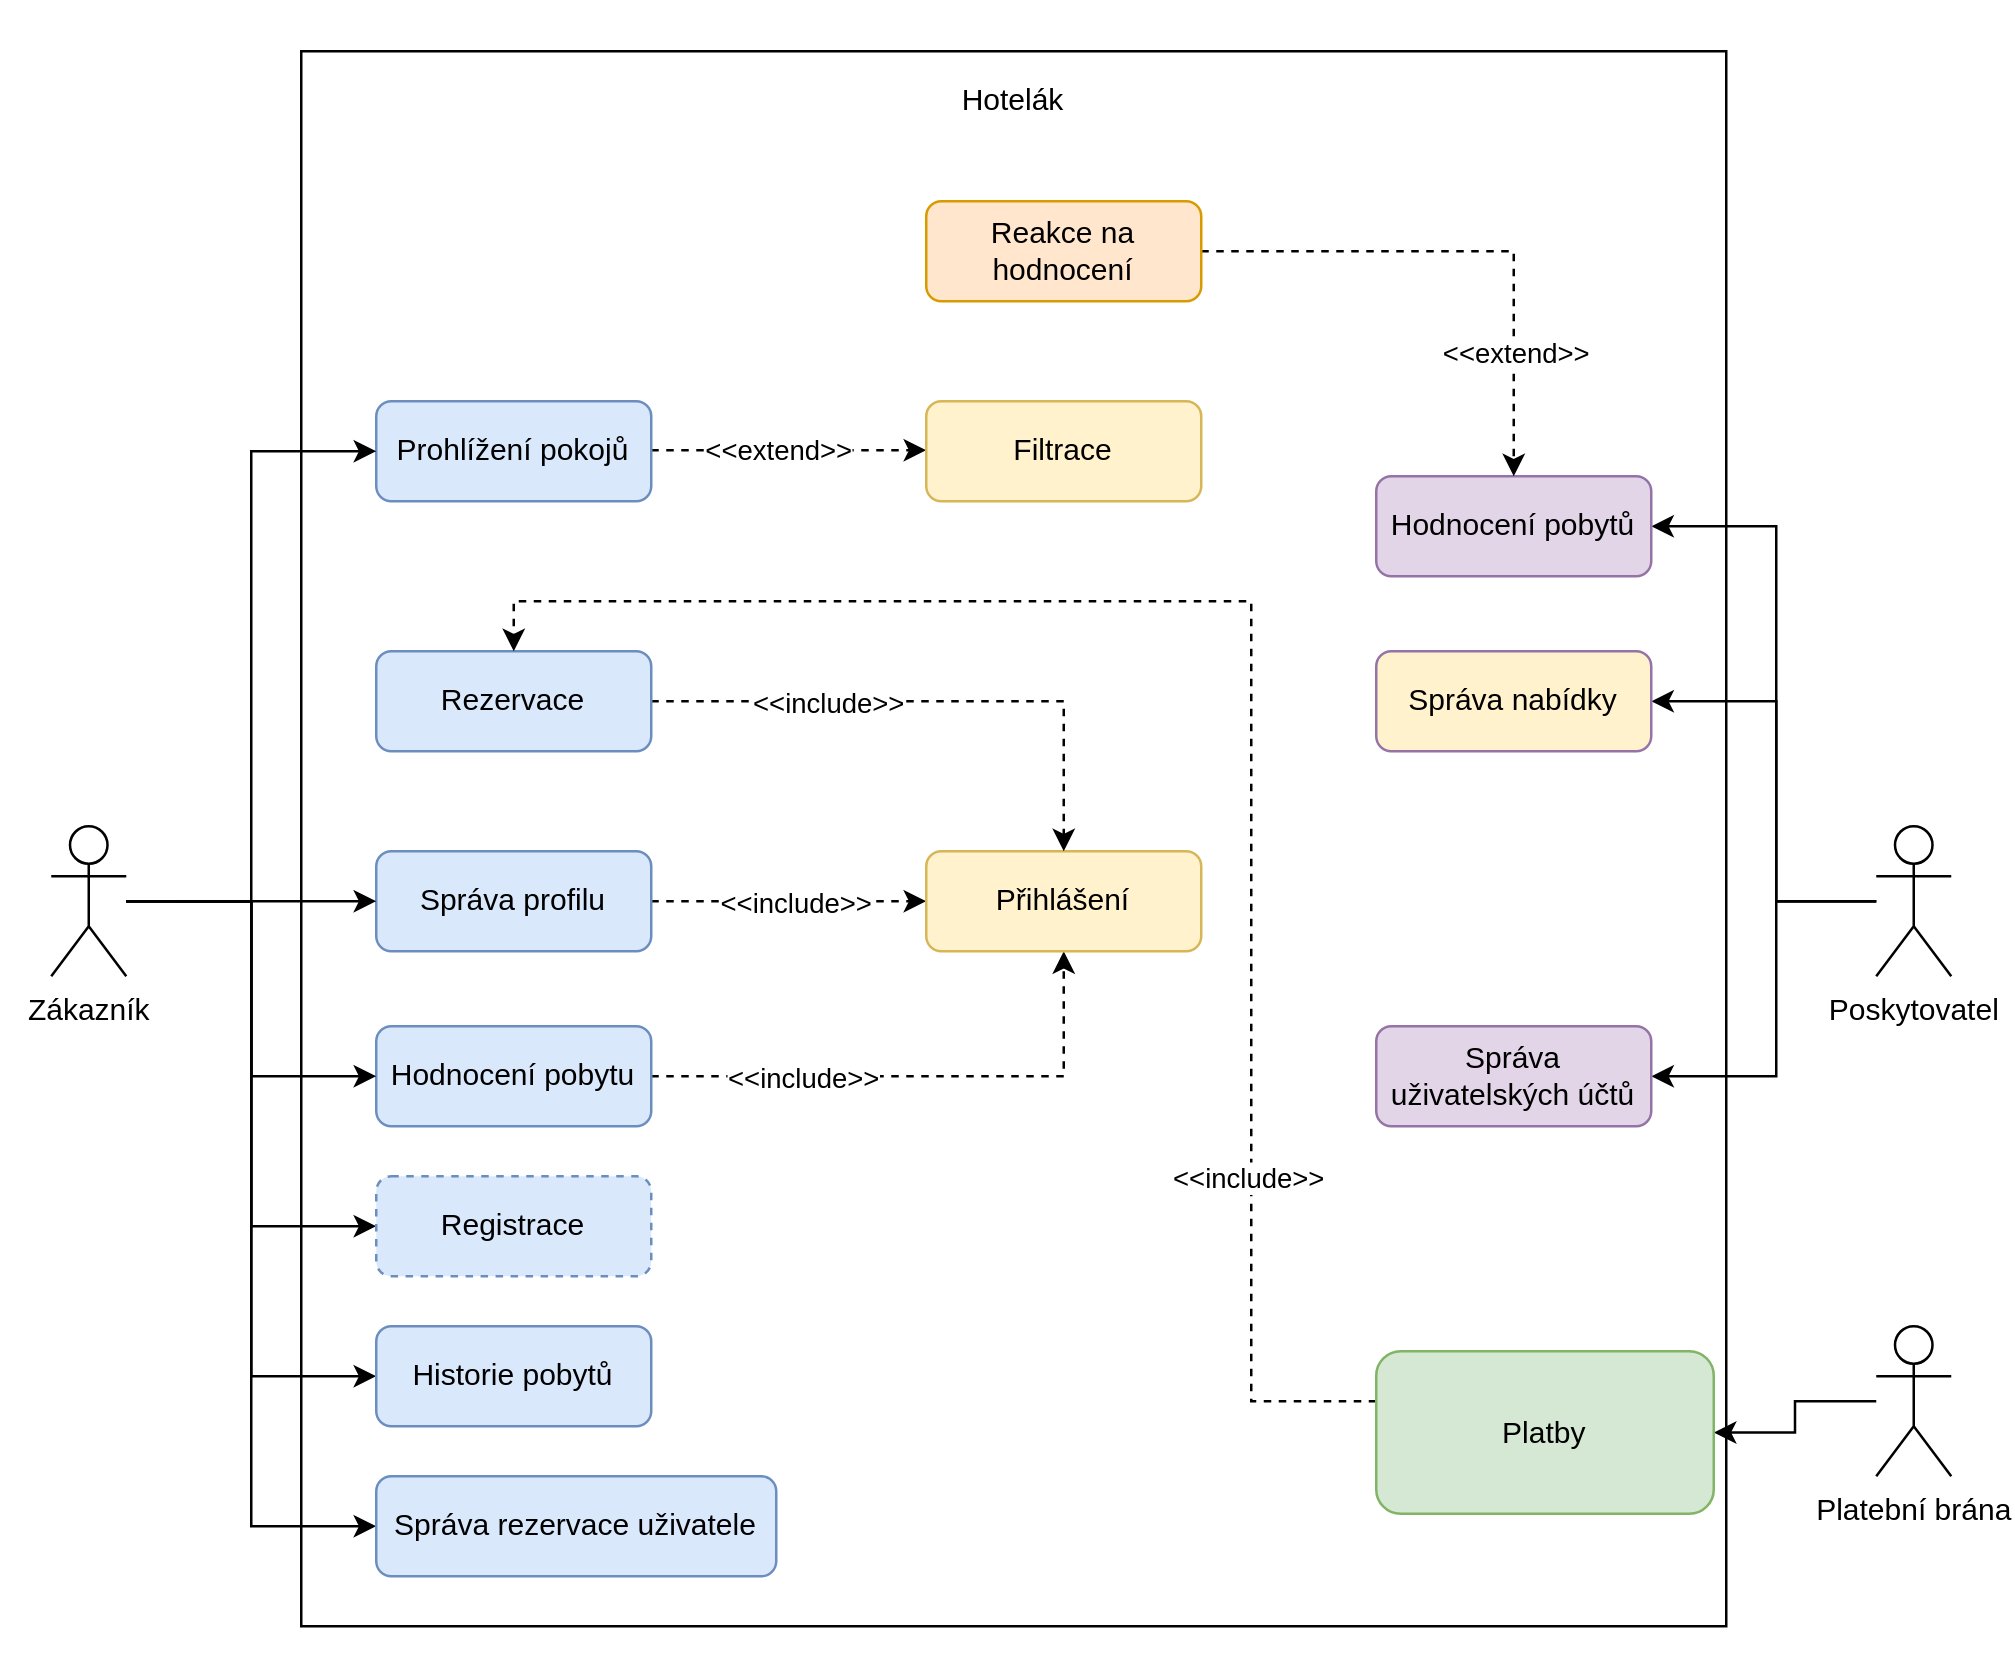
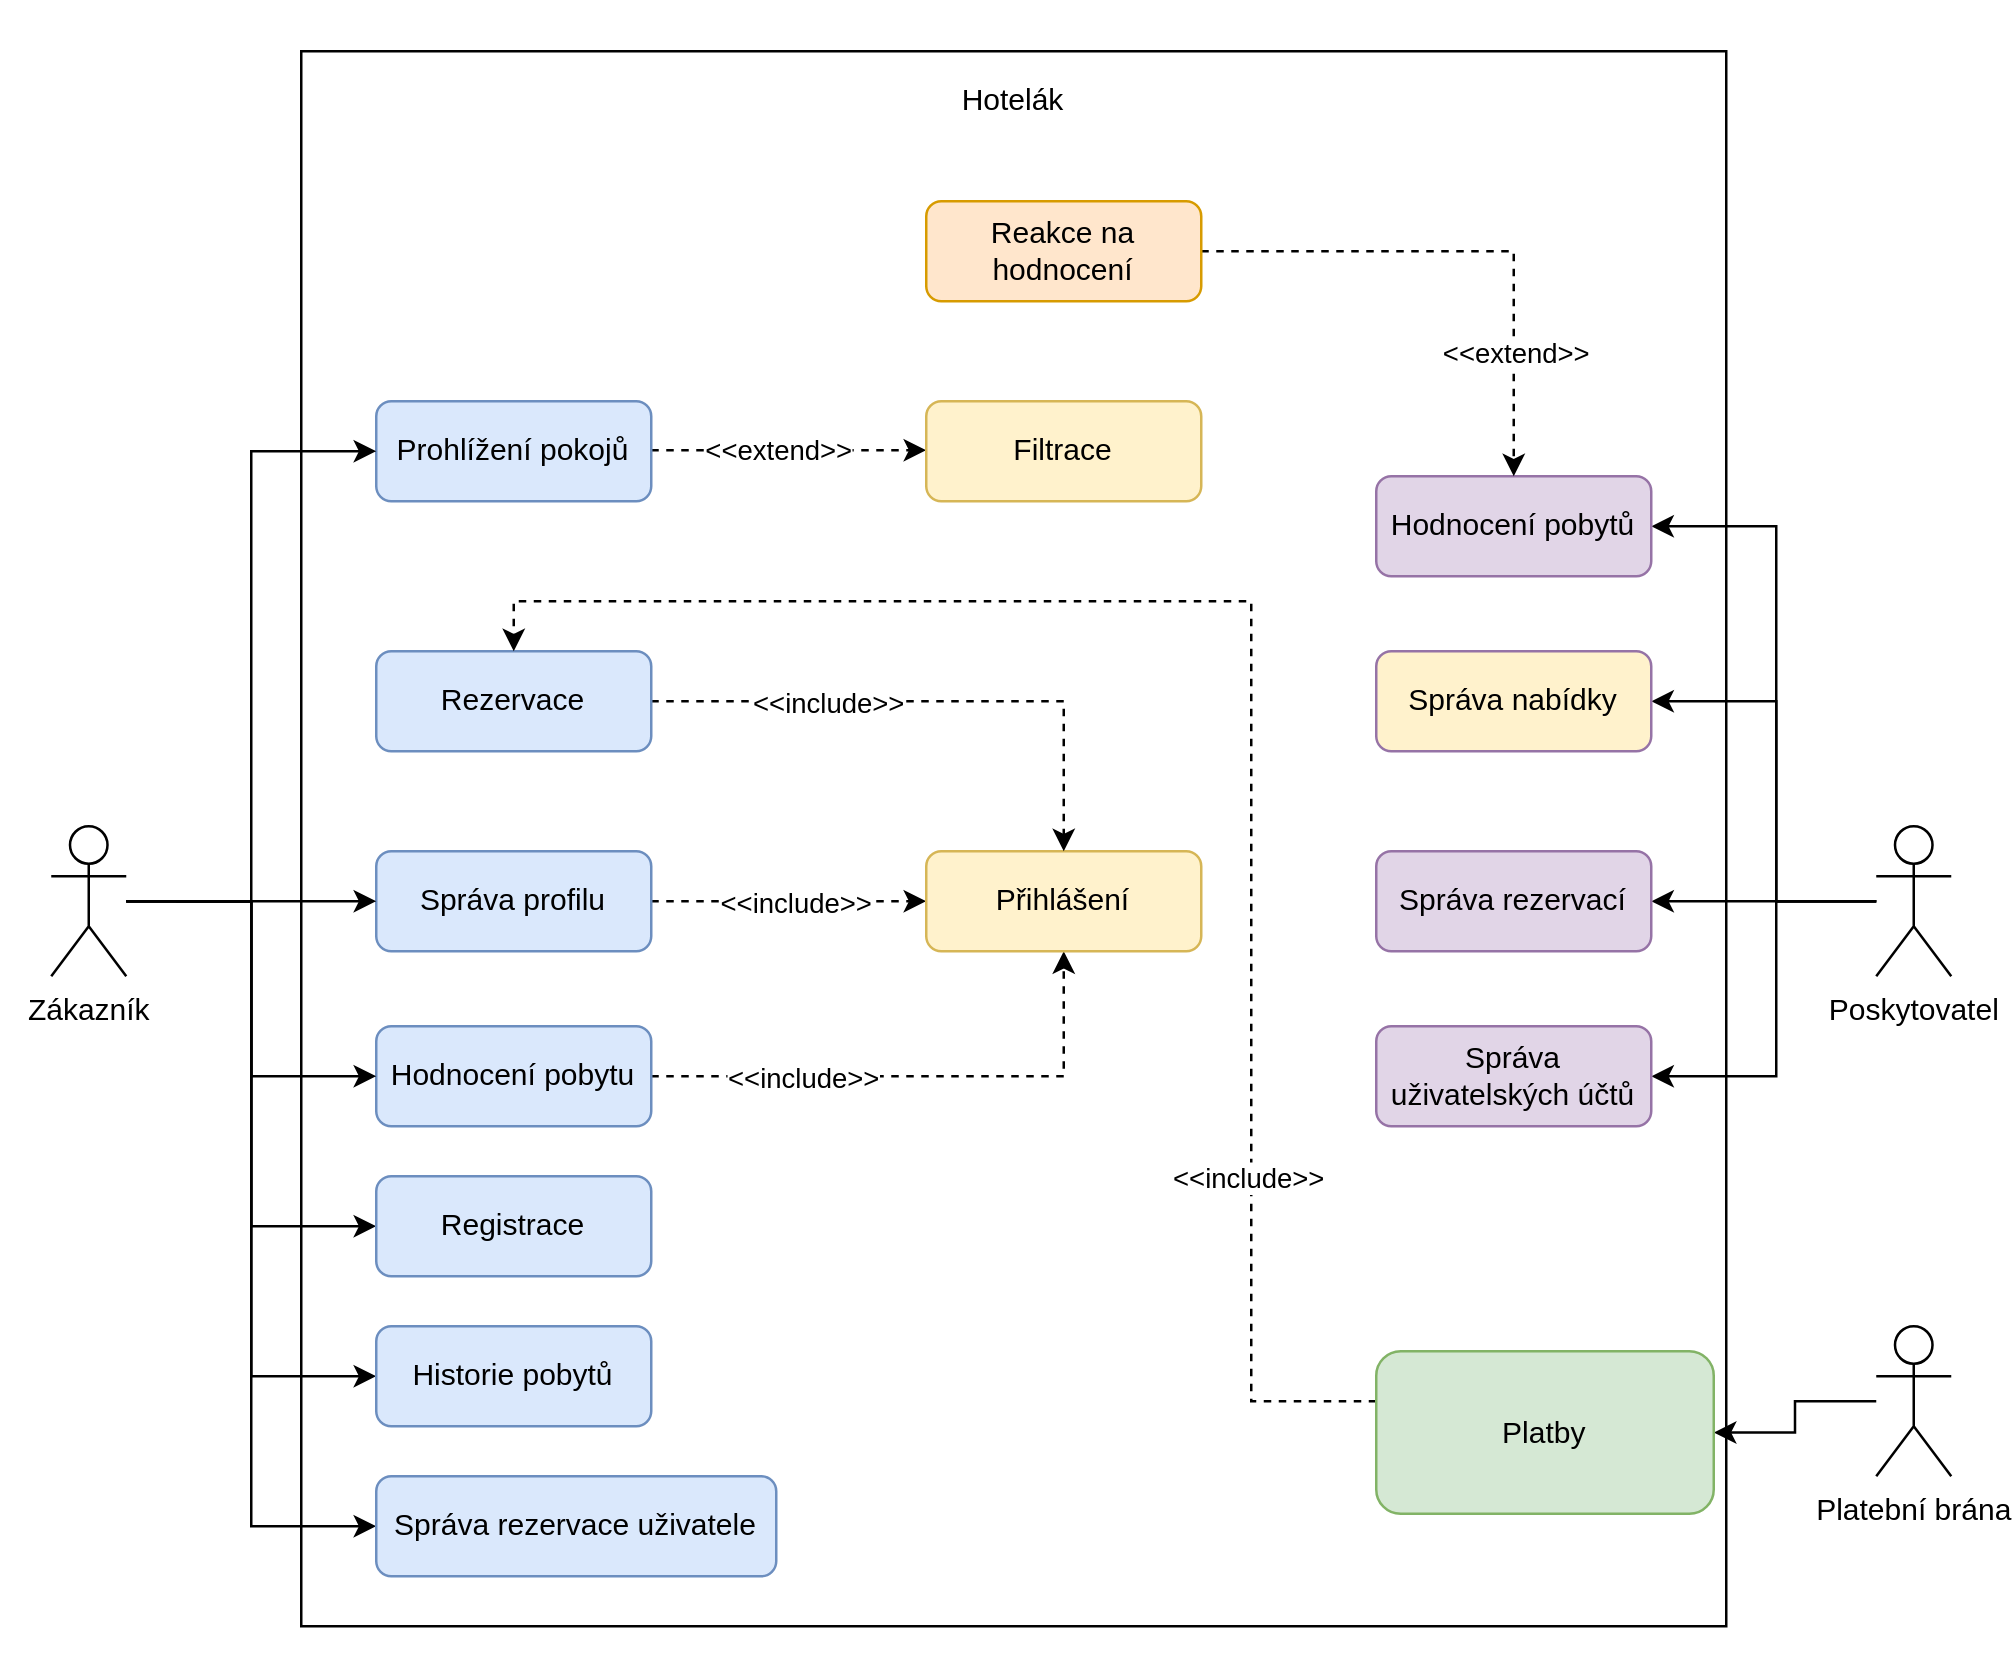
node "Správa rezervací": added
edge "Poskytovatel" -> "Správa rezervací": added
node "Registrace": style dashed -> solid
